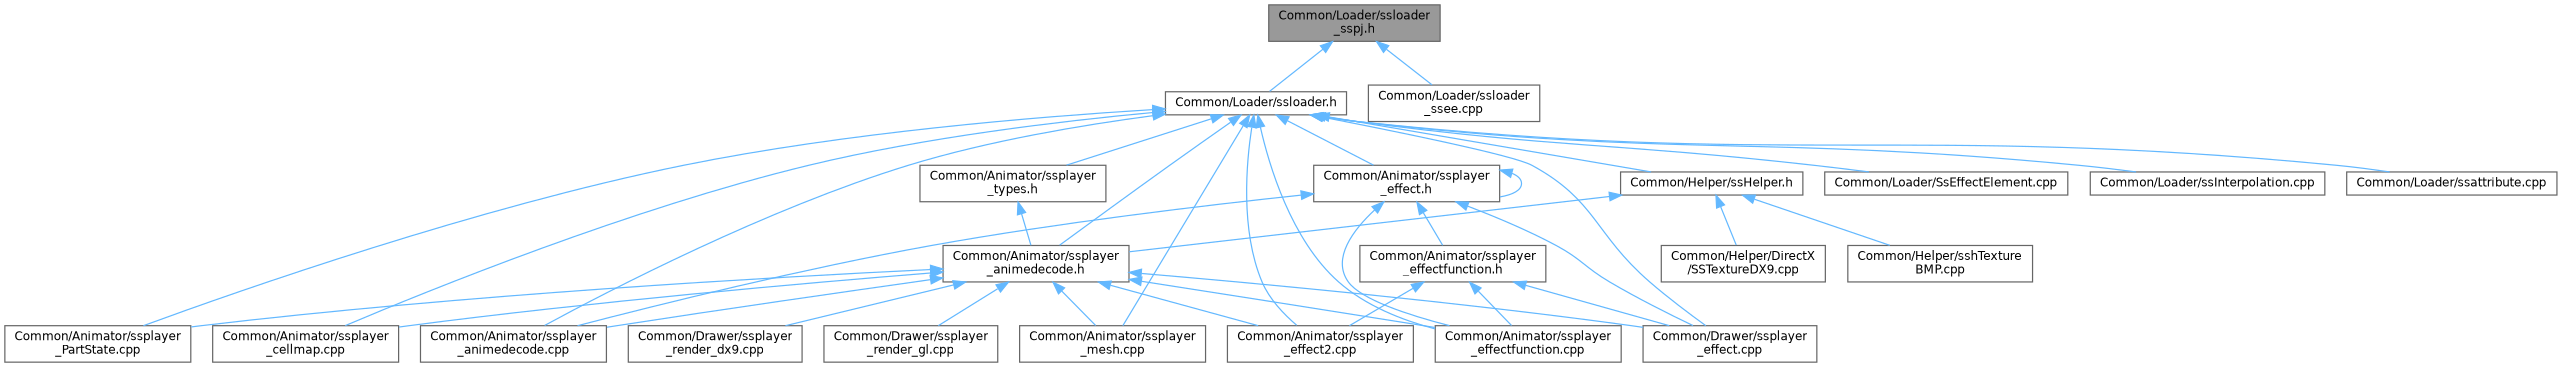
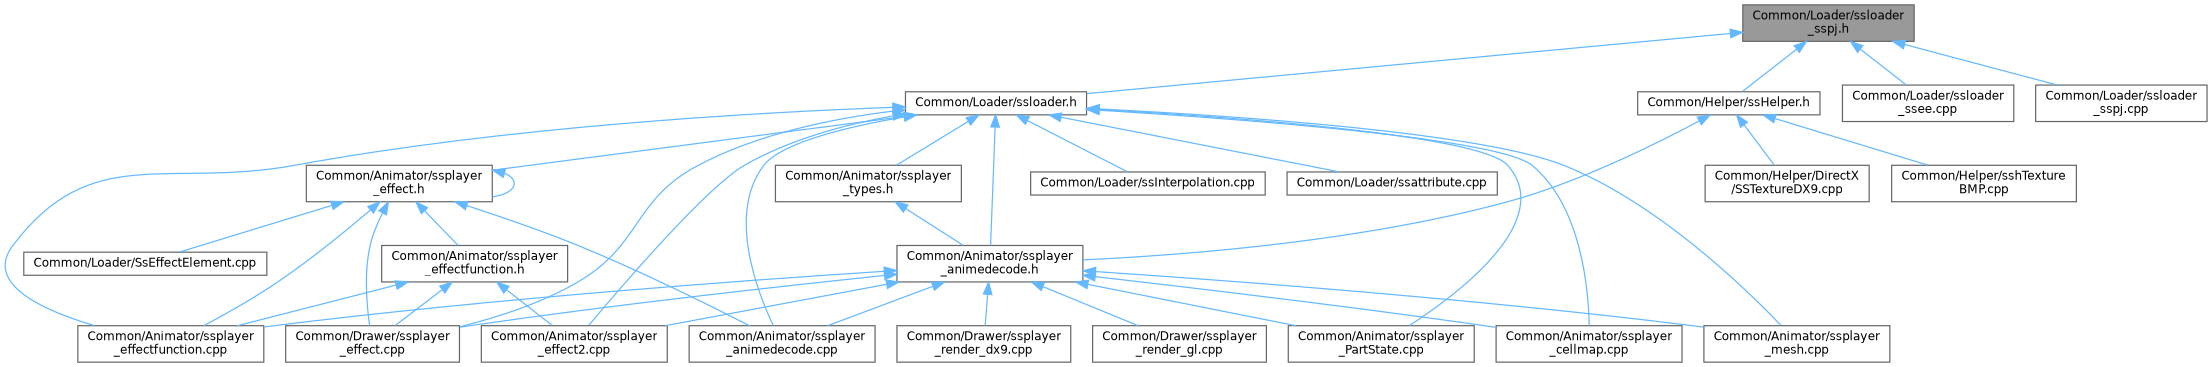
node "Common/Loader/ssloader _sspj.cpp": added
edge "Common/Helper/ssHelper.h" -> "Common/Loader/ssloader.h": now "Common/Helper/ssHelper.h" -> "Common/Loader/ssloader _sspj.h"
edge "Common/Loader/SsEffectElement.cpp" -> "Common/Loader/ssloader.h": now "Common/Loader/SsEffectElement.cpp" -> "Common/Animator/ssplayer _effect.h"
